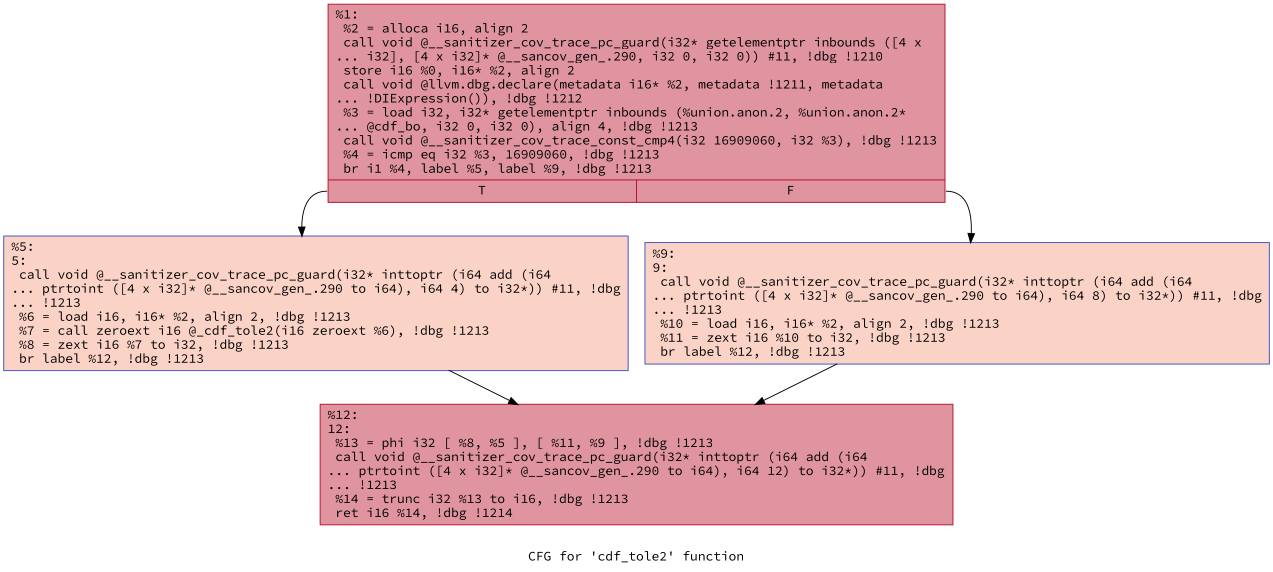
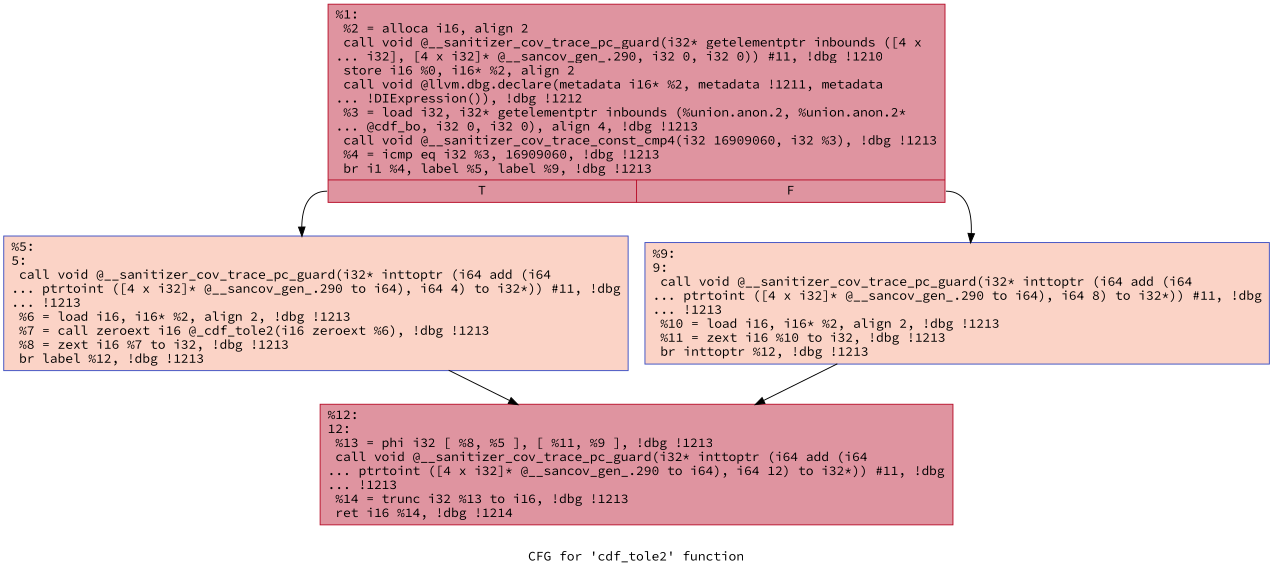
node "%9:": text "br label %12, !dbg !1213" -> "br inttoptr %12, !dbg !1213"
